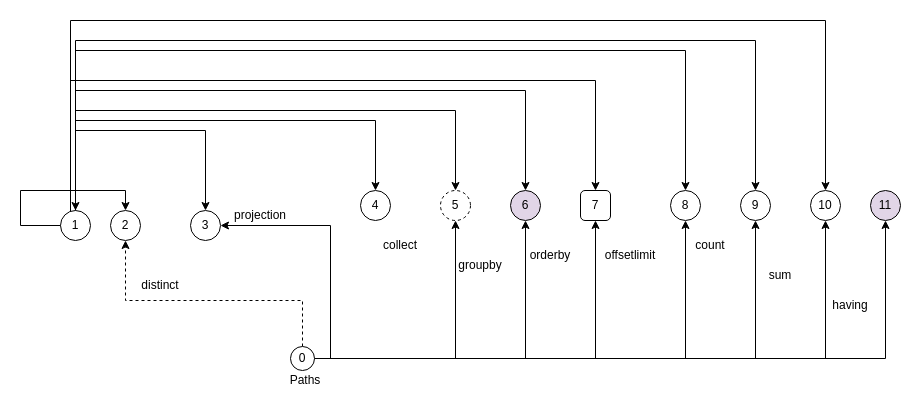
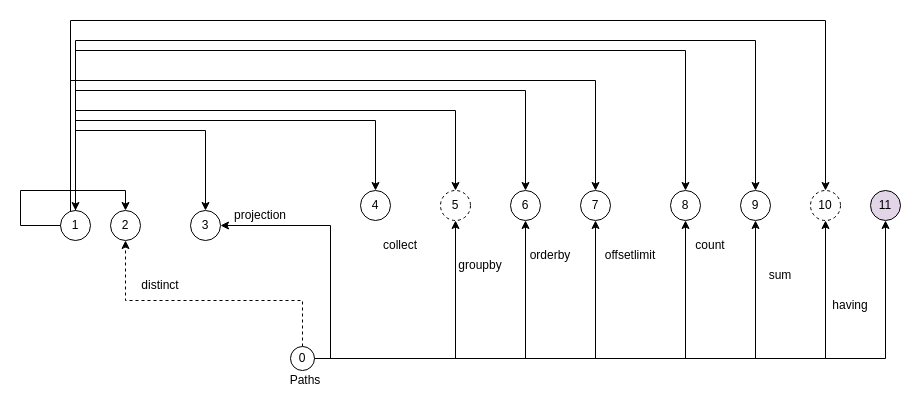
node "6": fillcolor #e1d5e7 -> #ffffff
node "7": shape rounded rectangle -> ellipse
node "10": style solid -> dashed
